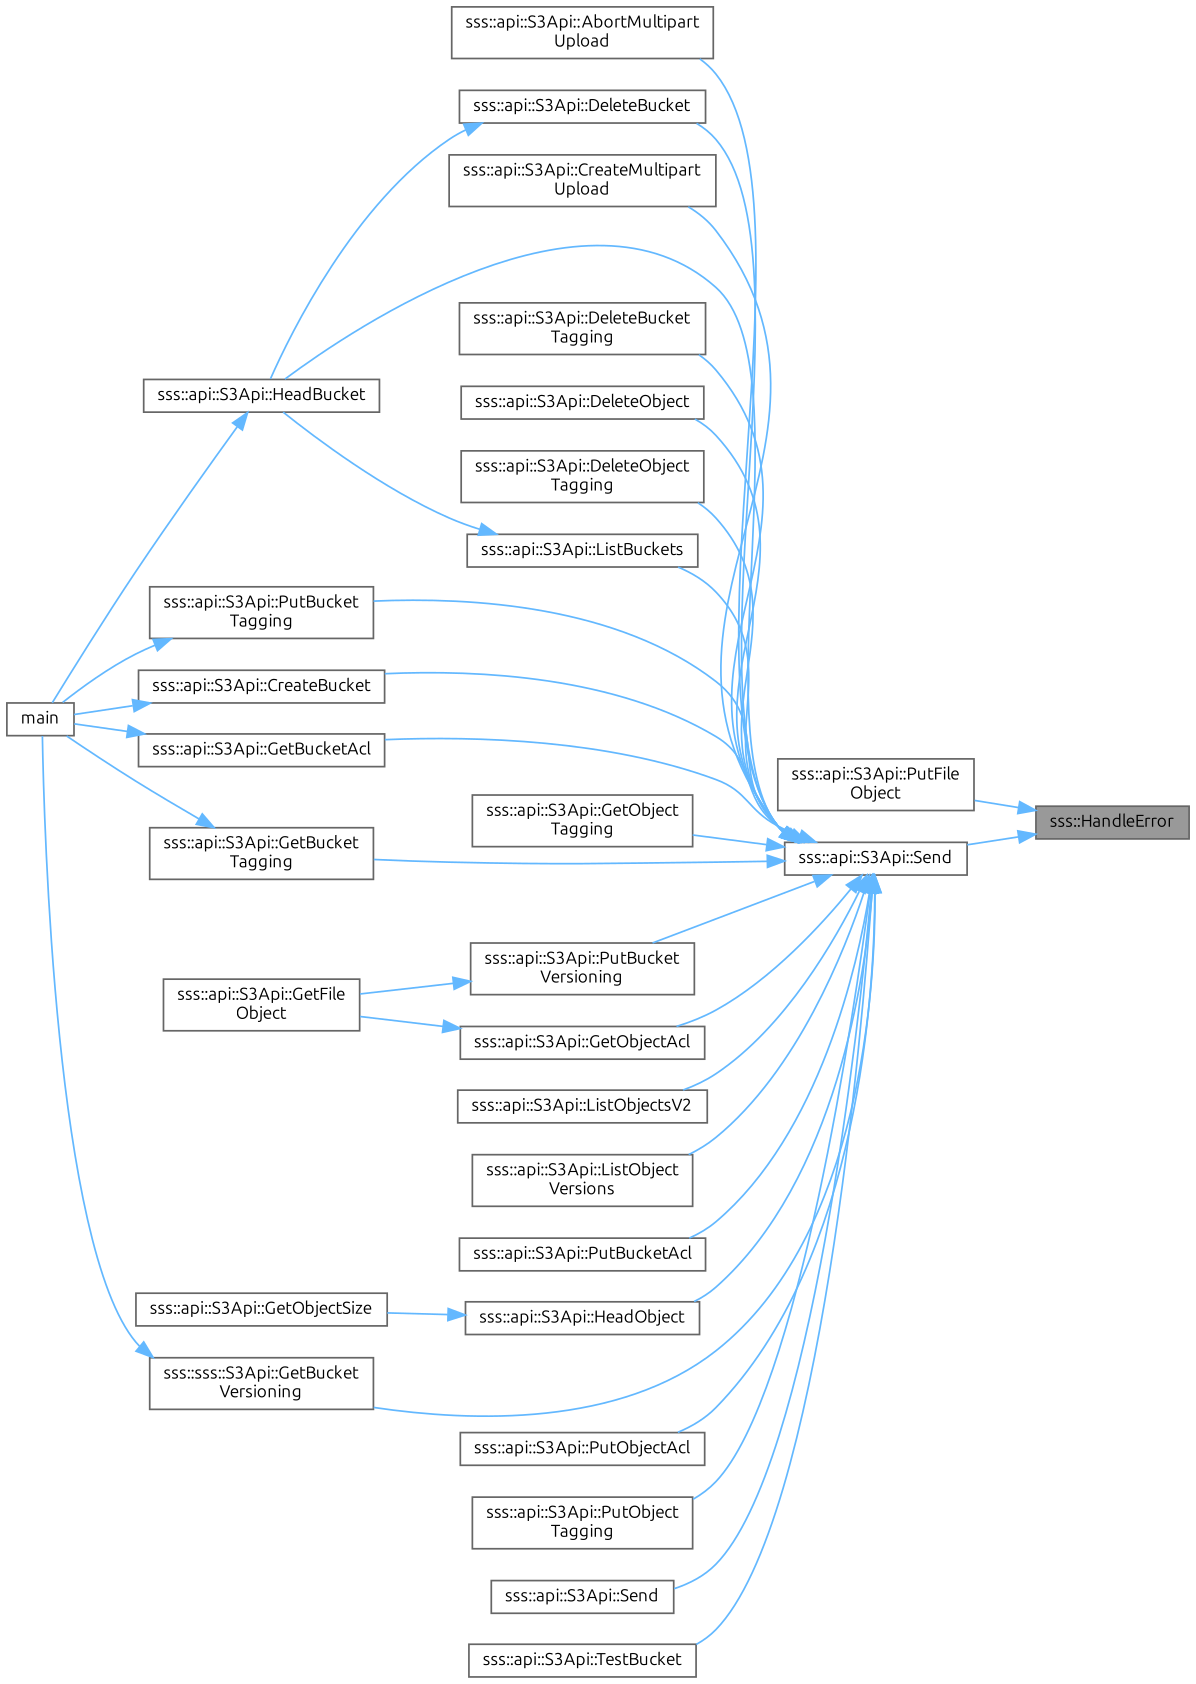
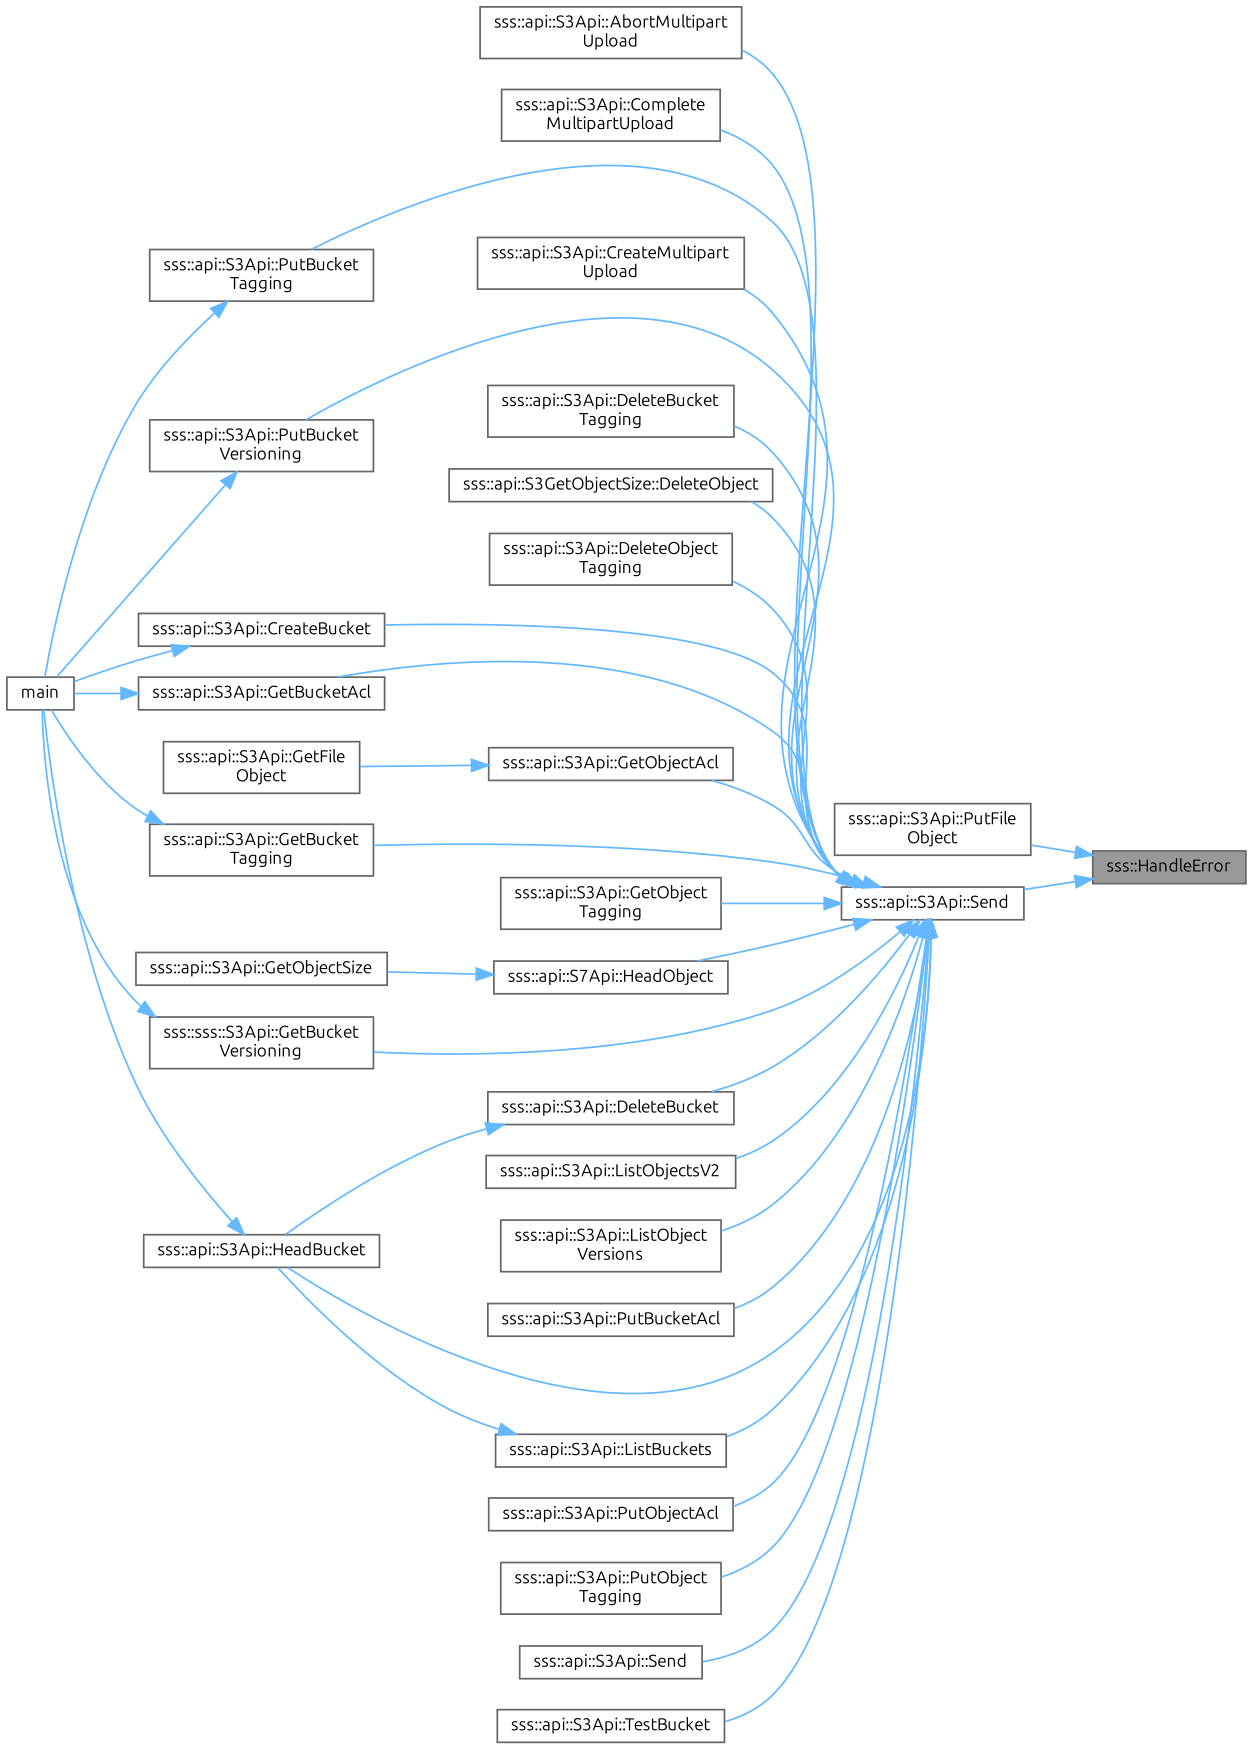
node "sss::api::S3Api::Complete MultipartUpload": added
node "sss::api::S3Api::DeleteObject": label "sss::api::S3Api::DeleteObject" -> "sss::api::S3GetObjectSize::DeleteObject"
edge "sss::api::S3Api::GetFile Object" -> "sss::api::S3Api::PutBucket Versioning": now "main" -> "sss::api::S3Api::PutBucket Versioning"
node "sss::api::S3Api::HeadObject": label "sss::api::S3Api::HeadObject" -> "sss::api::S7Api::HeadObject"
